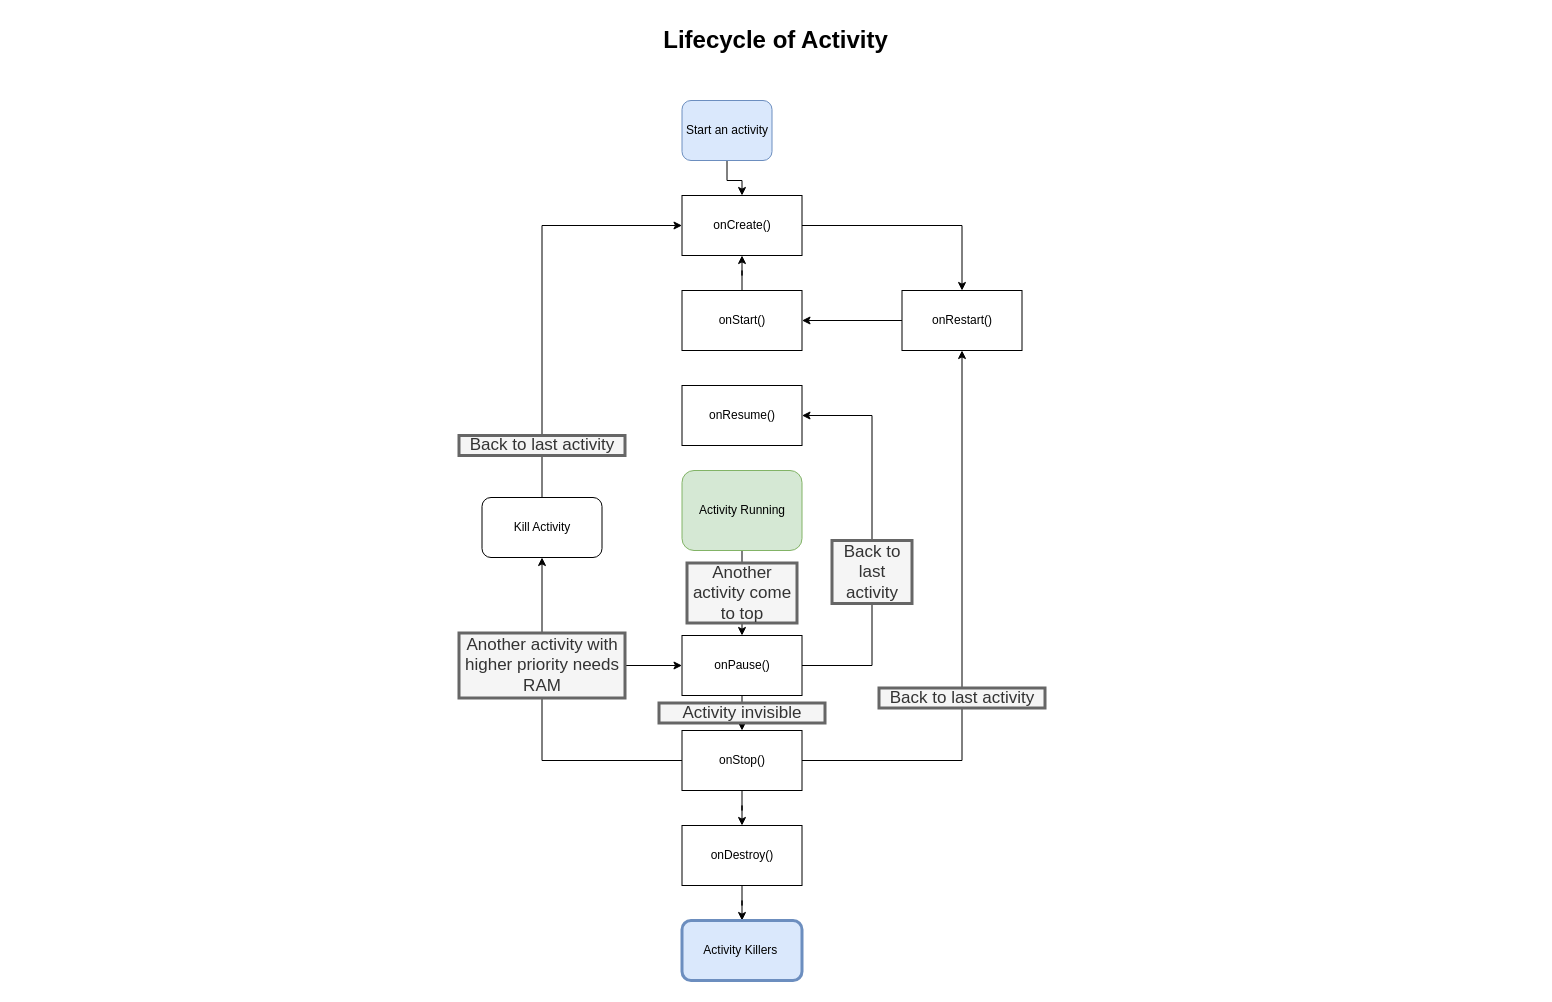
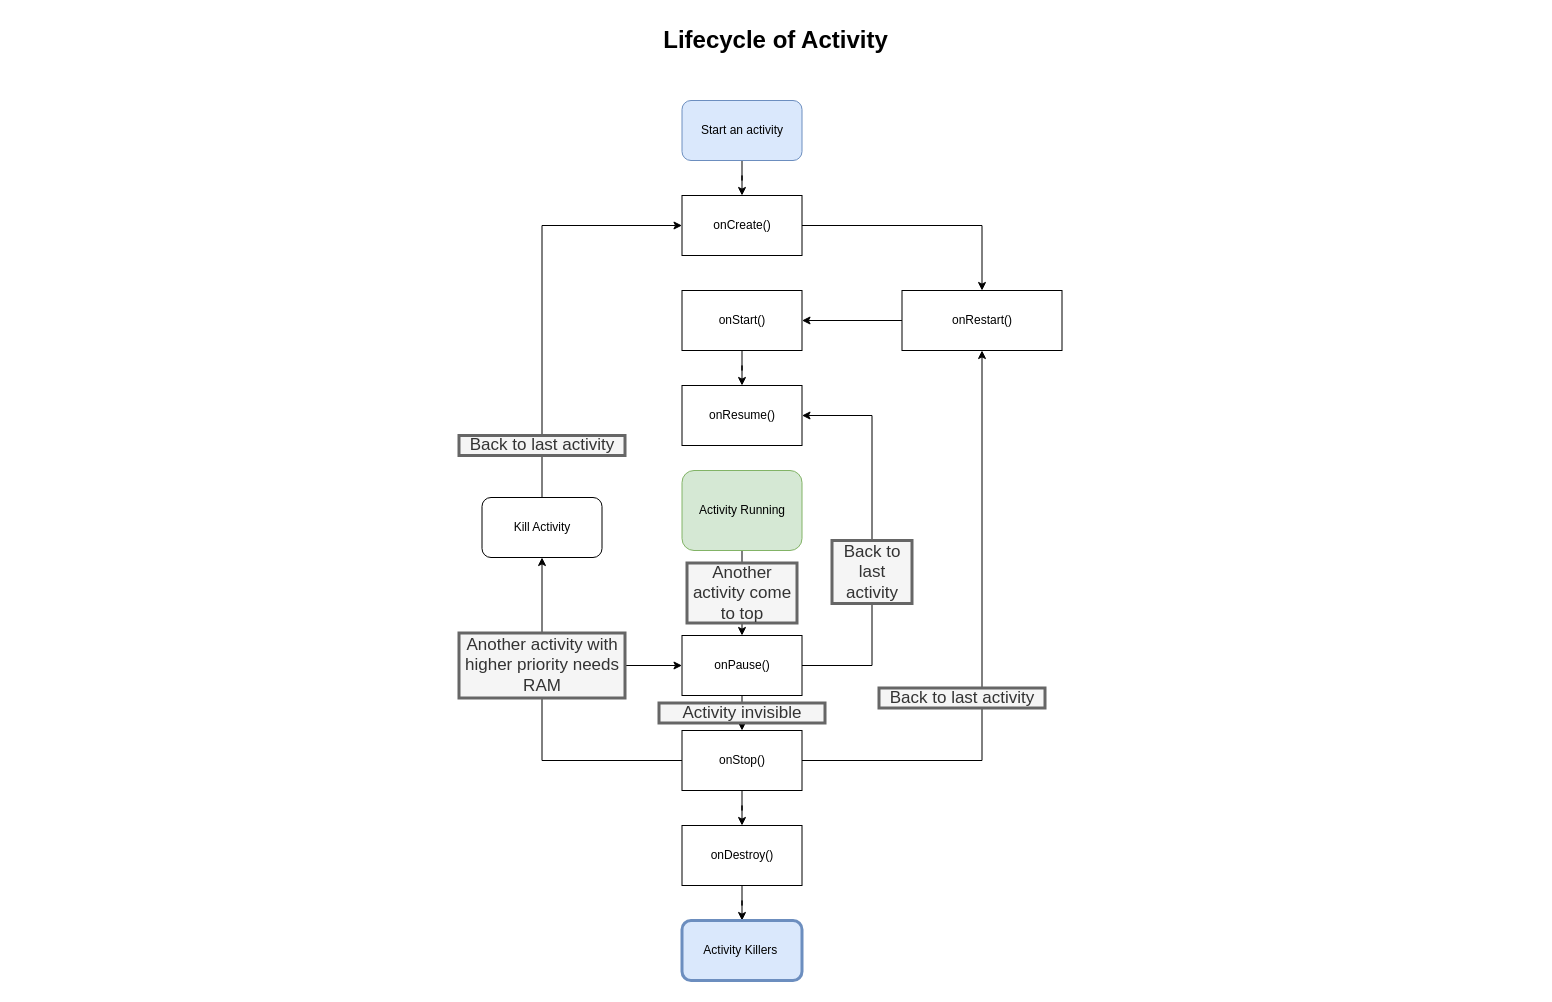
node "Start an activity": size 90x60 -> 120x60
edge "onStart()" -> "onCreate()": now "onStart()" -> "onResume()"
node "onRestart()": size 120x60 -> 160x60
